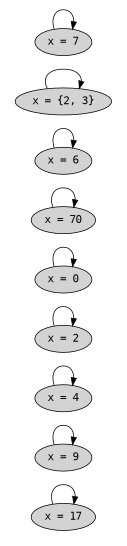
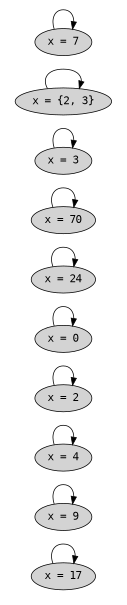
node "x = 6": label "x = 6" -> "x = 3"
node "x = 24": added
